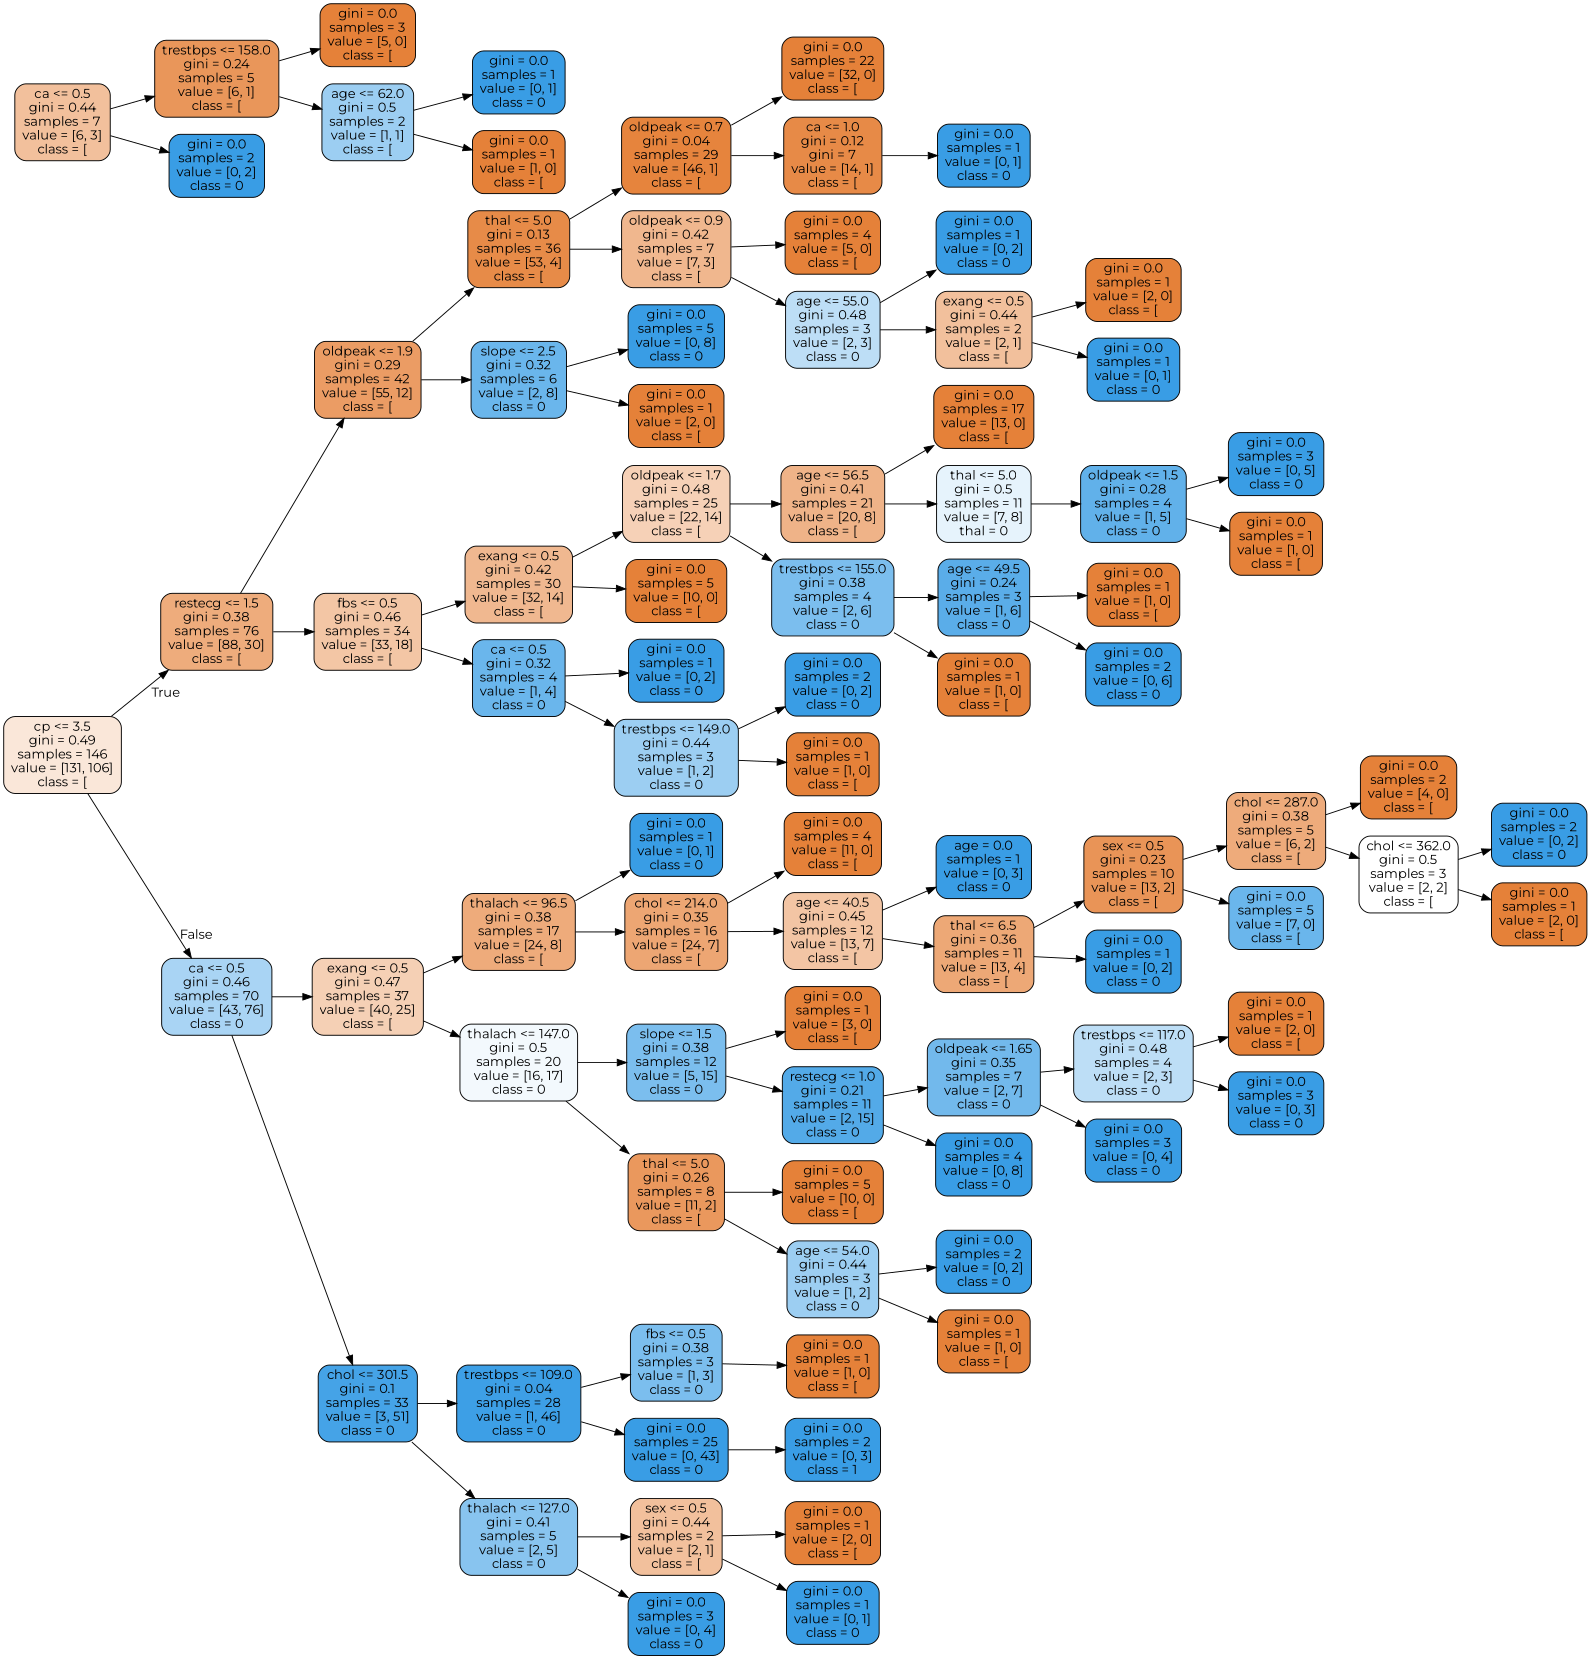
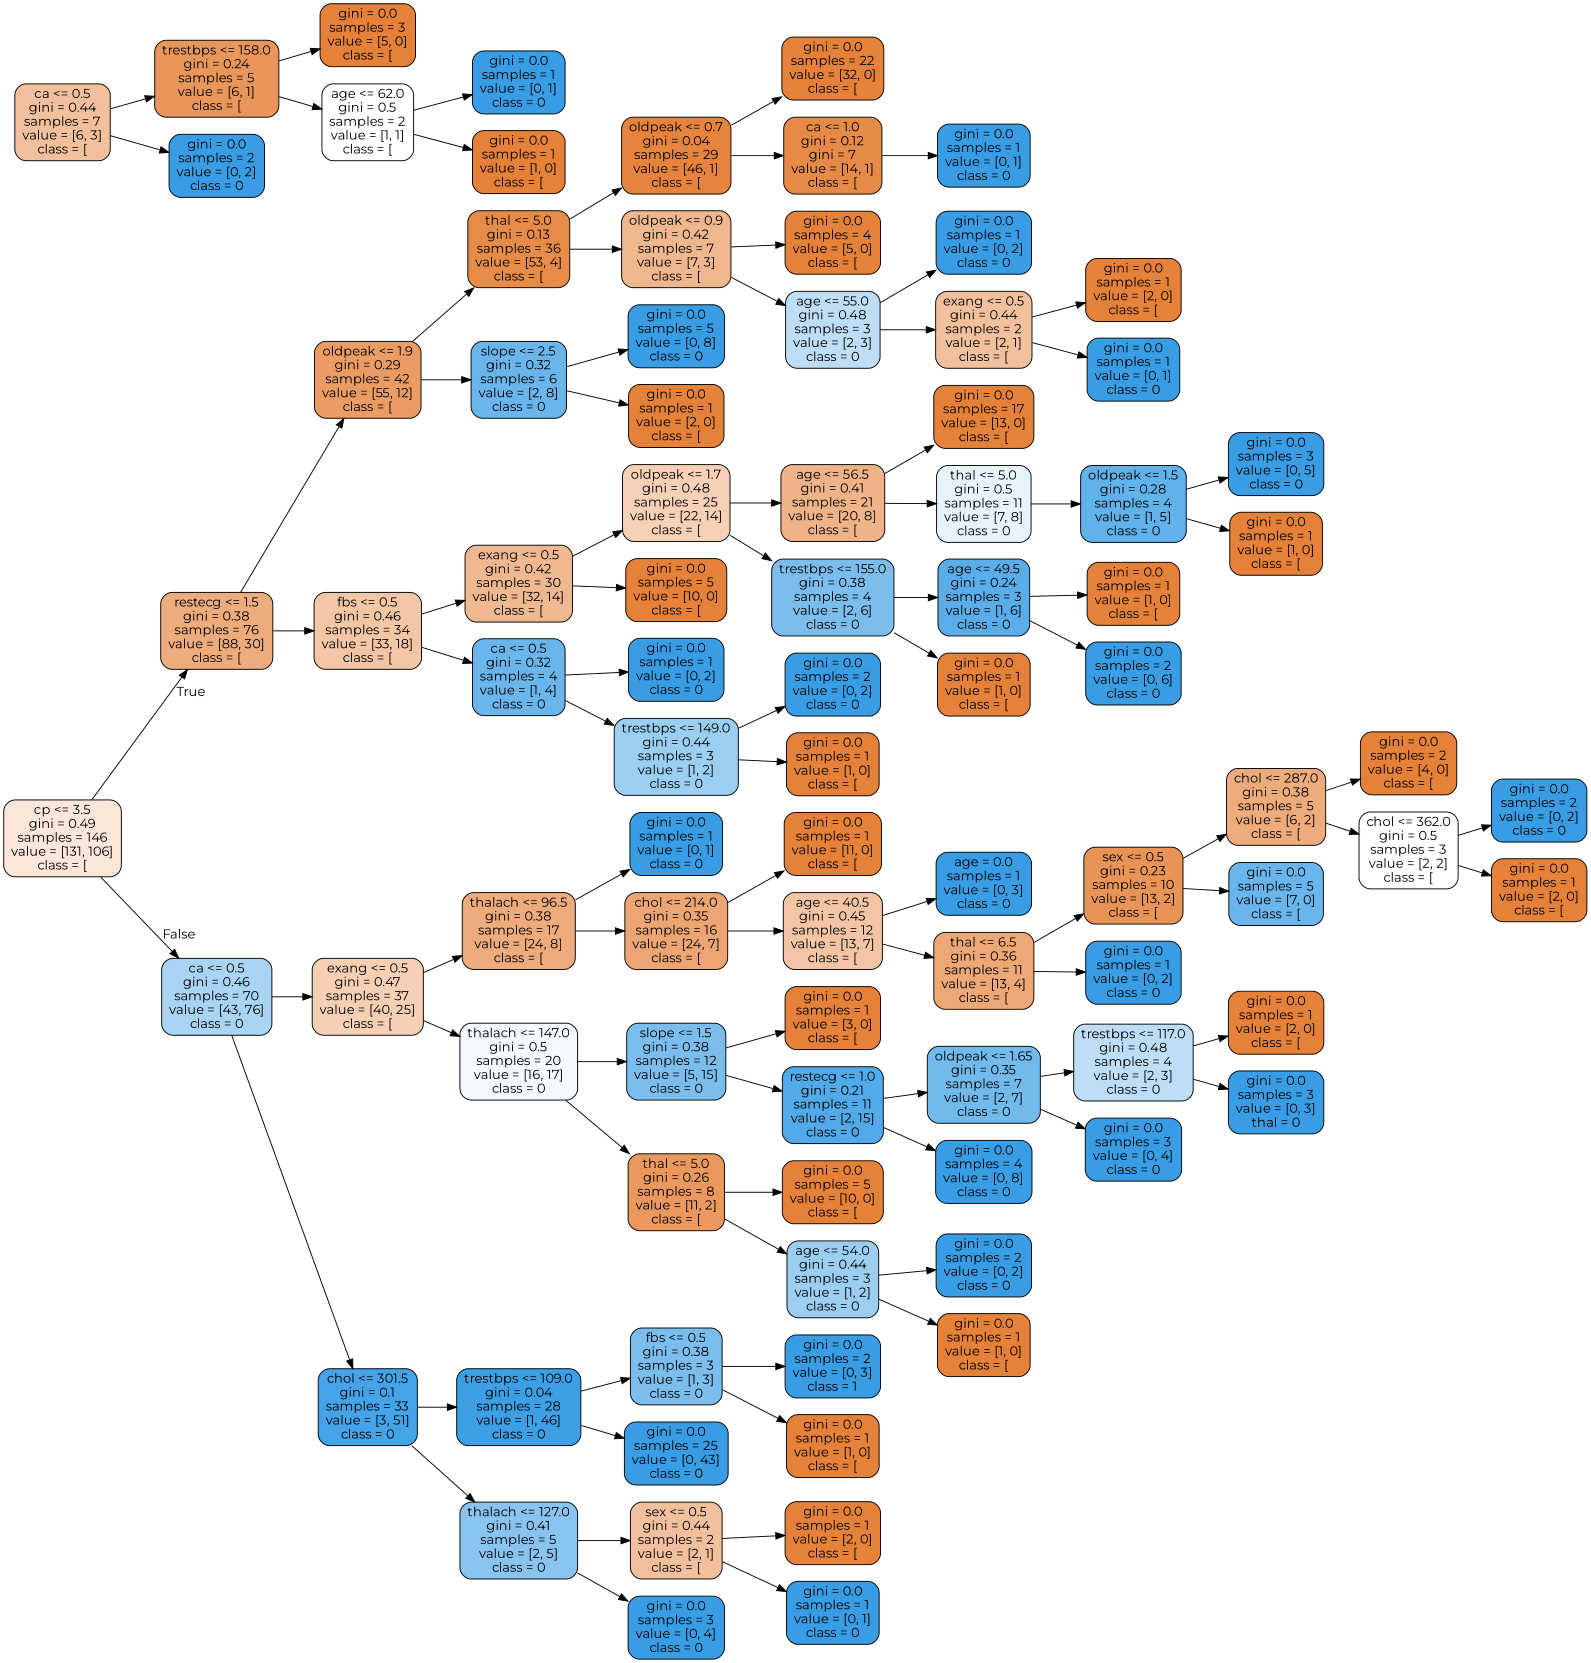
node "age <= 62.0 gini = 0.5 samples = 2 value = [1, 1] class = [": fillcolor #9ccef2 -> #ffffff
node "thal <= 5.0 gini = 0.5 samples = 11 value = [7, 8] thal = 0": label "thal <= 5.0 gini = 0.5 samples = 11 value = [7, 8] thal = 0" -> "thal <= 5.0 gini = 0.5 samples = 11 value = [7, 8] class = 0"
node "gini = 0.0 samples = 4 value = [11, 0] class = [": label "gini = 0.0 samples = 4 value = [11, 0] class = [" -> "gini = 0.0 samples = 1 value = [11, 0] class = ["
node "gini = 0.0 samples = 3 value = [0, 3] class = 0": label "gini = 0.0 samples = 3 value = [0, 3] class = 0" -> "gini = 0.0 samples = 3 value = [0, 3] thal = 0"
edge "gini = 0.0 samples = 25 value = [0, 43] class = 0" -> "gini = 0.0 samples = 2 value = [0, 3] class = 1": now "fbs <= 0.5 gini = 0.38 samples = 3 value = [1, 3] class = 0" -> "gini = 0.0 samples = 2 value = [0, 3] class = 1"
